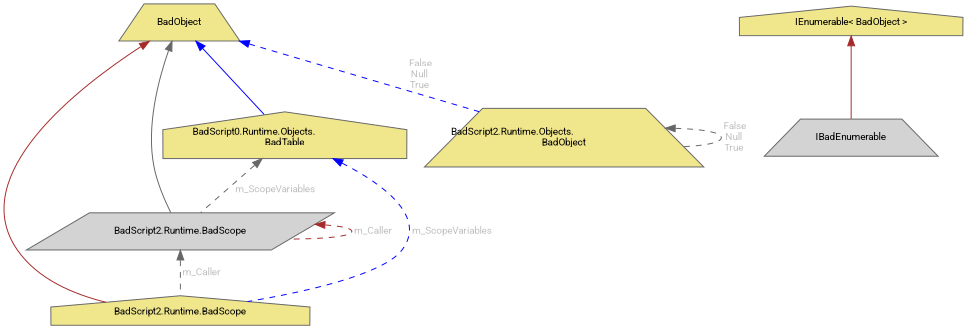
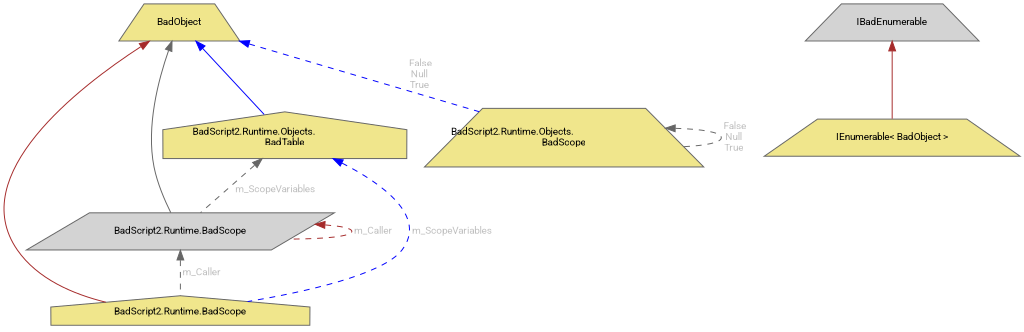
node "IEnumerable< BadObject >": shape house -> trapezium
edge "IBadEnumerable" -> "IEnumerable< BadObject >": reversed
node "BadScript0.Runtime.Objects. BadTable": label "BadScript0.Runtime.Objects. BadTable" -> "BadScript2.Runtime.Objects. BadTable"
node "BadScript2.Runtime.Objects. BadObject": label "BadScript2.Runtime.Objects. BadObject" -> "BadScript2.Runtime.Objects. BadScope"
